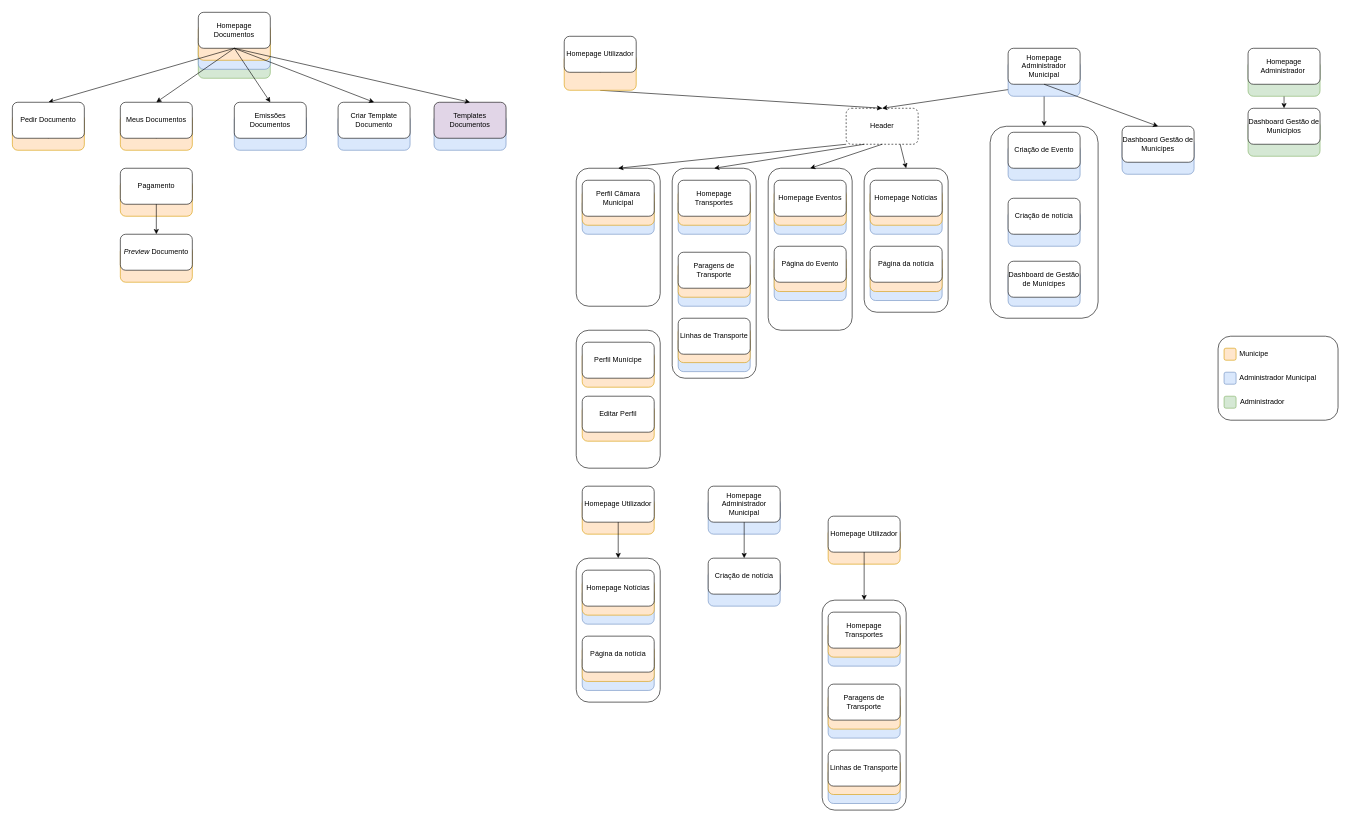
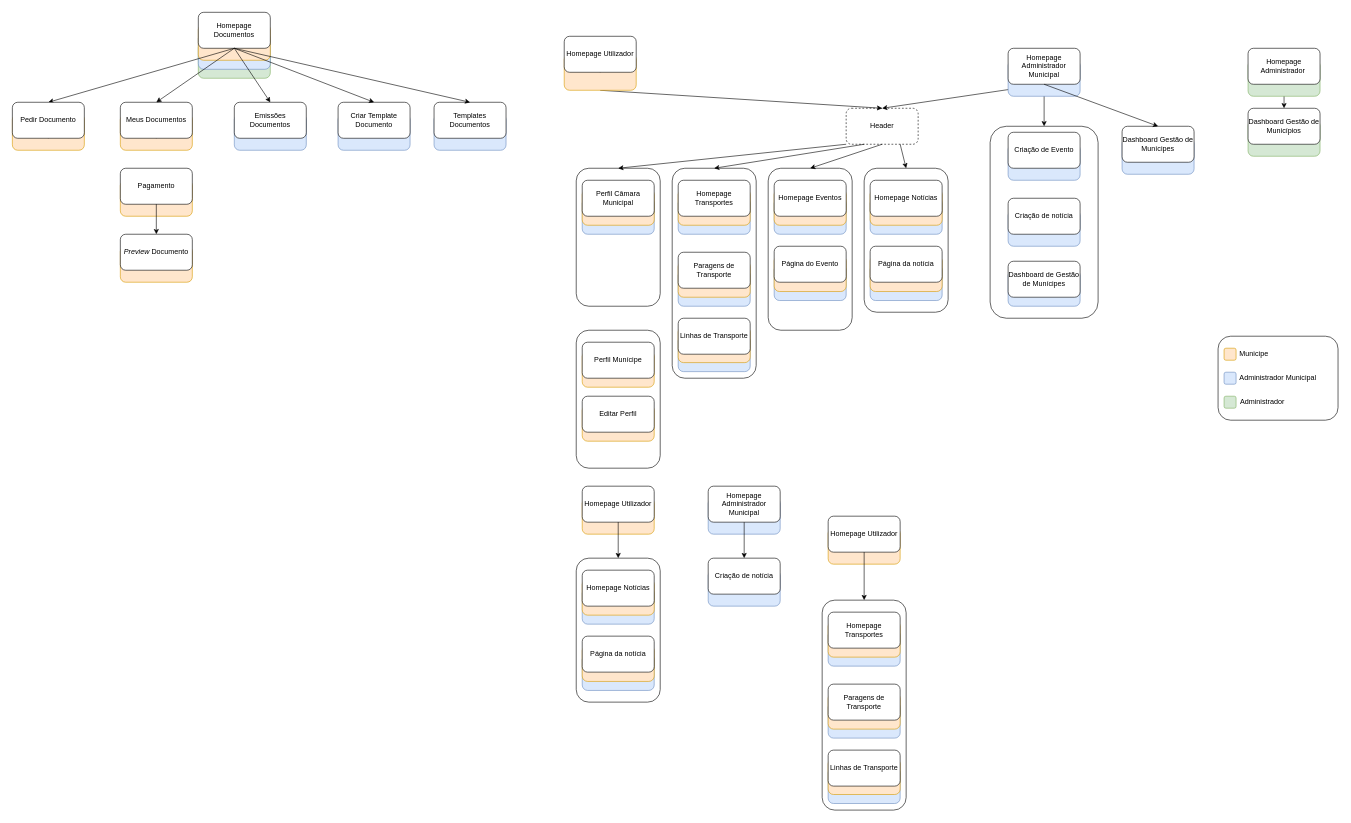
node "Templates Documentos": fillcolor #e1d5e7 -> #ffffff
